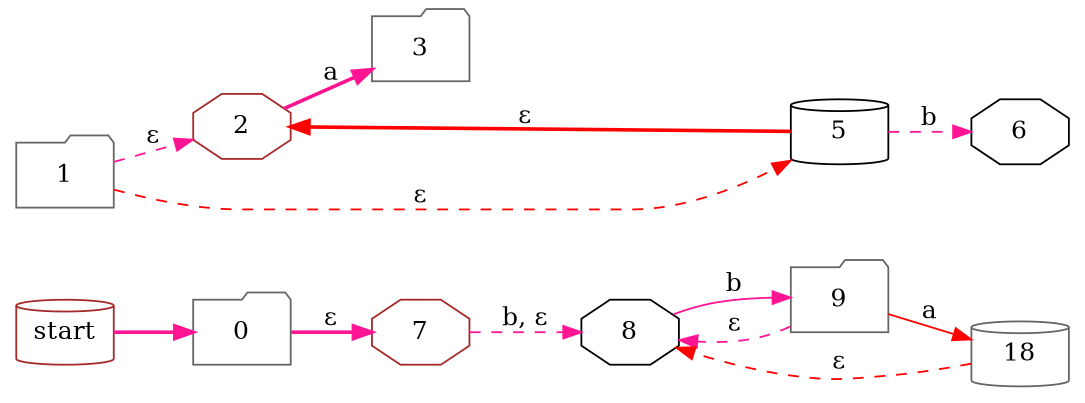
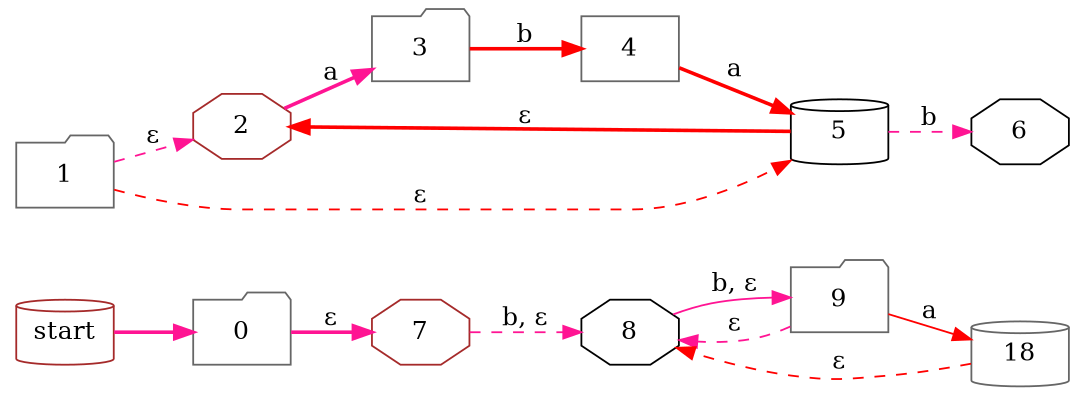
node "4": added
edge "8" -> "9": label "b" -> "b, ε"
